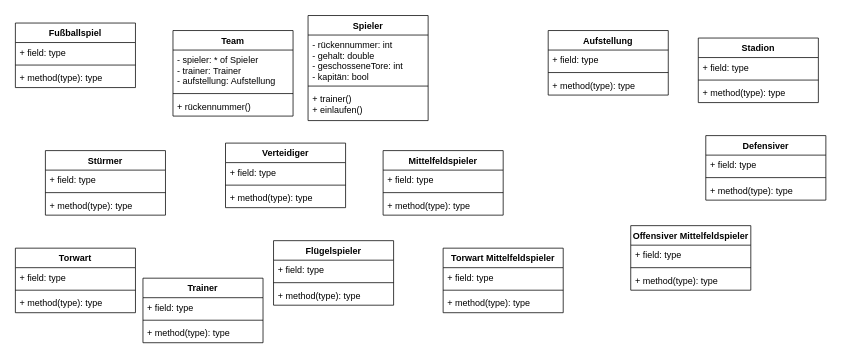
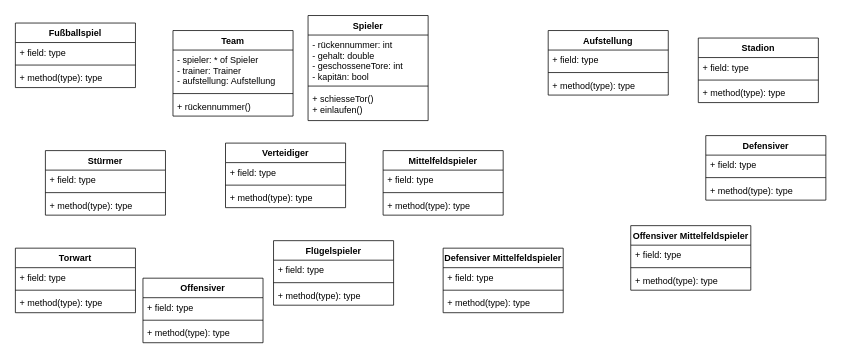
node "+ trainer() + einlaufen()": label "+ trainer() + einlaufen()" -> "+ schiesseTor() + einlaufen()"
node "Torwart Mittelfeldspieler": label "Torwart Mittelfeldspieler" -> "Defensiver Mittelfeldspieler"
node "Trainer": label "Trainer" -> "Offensiver"
